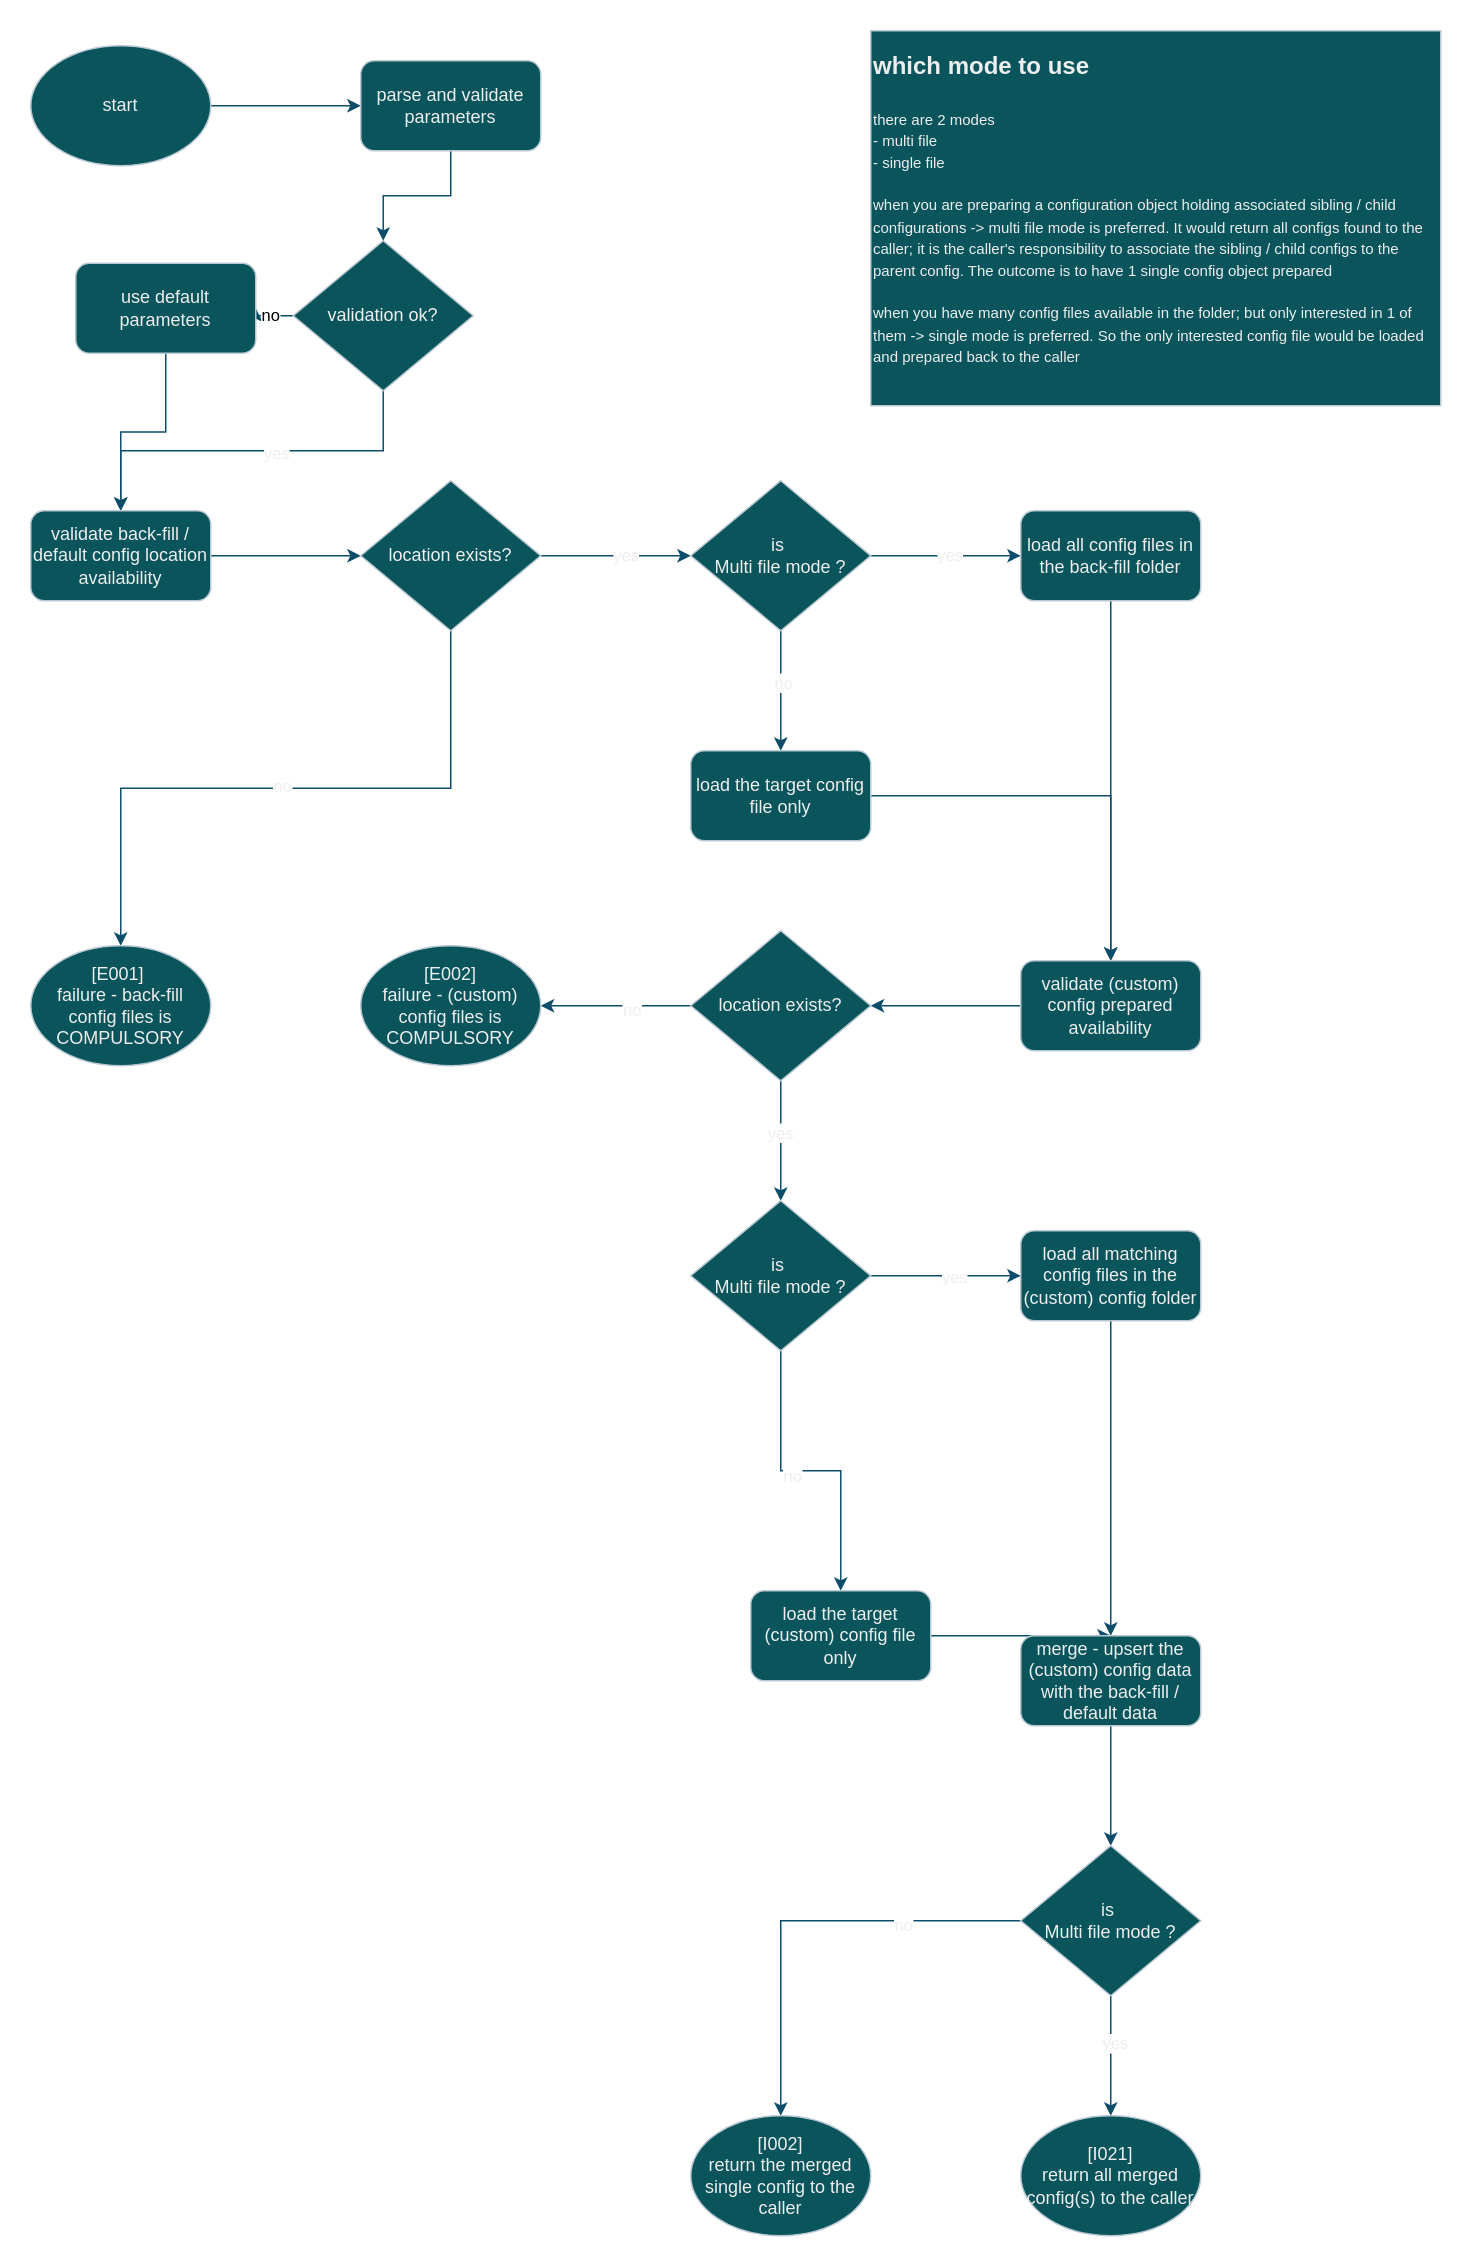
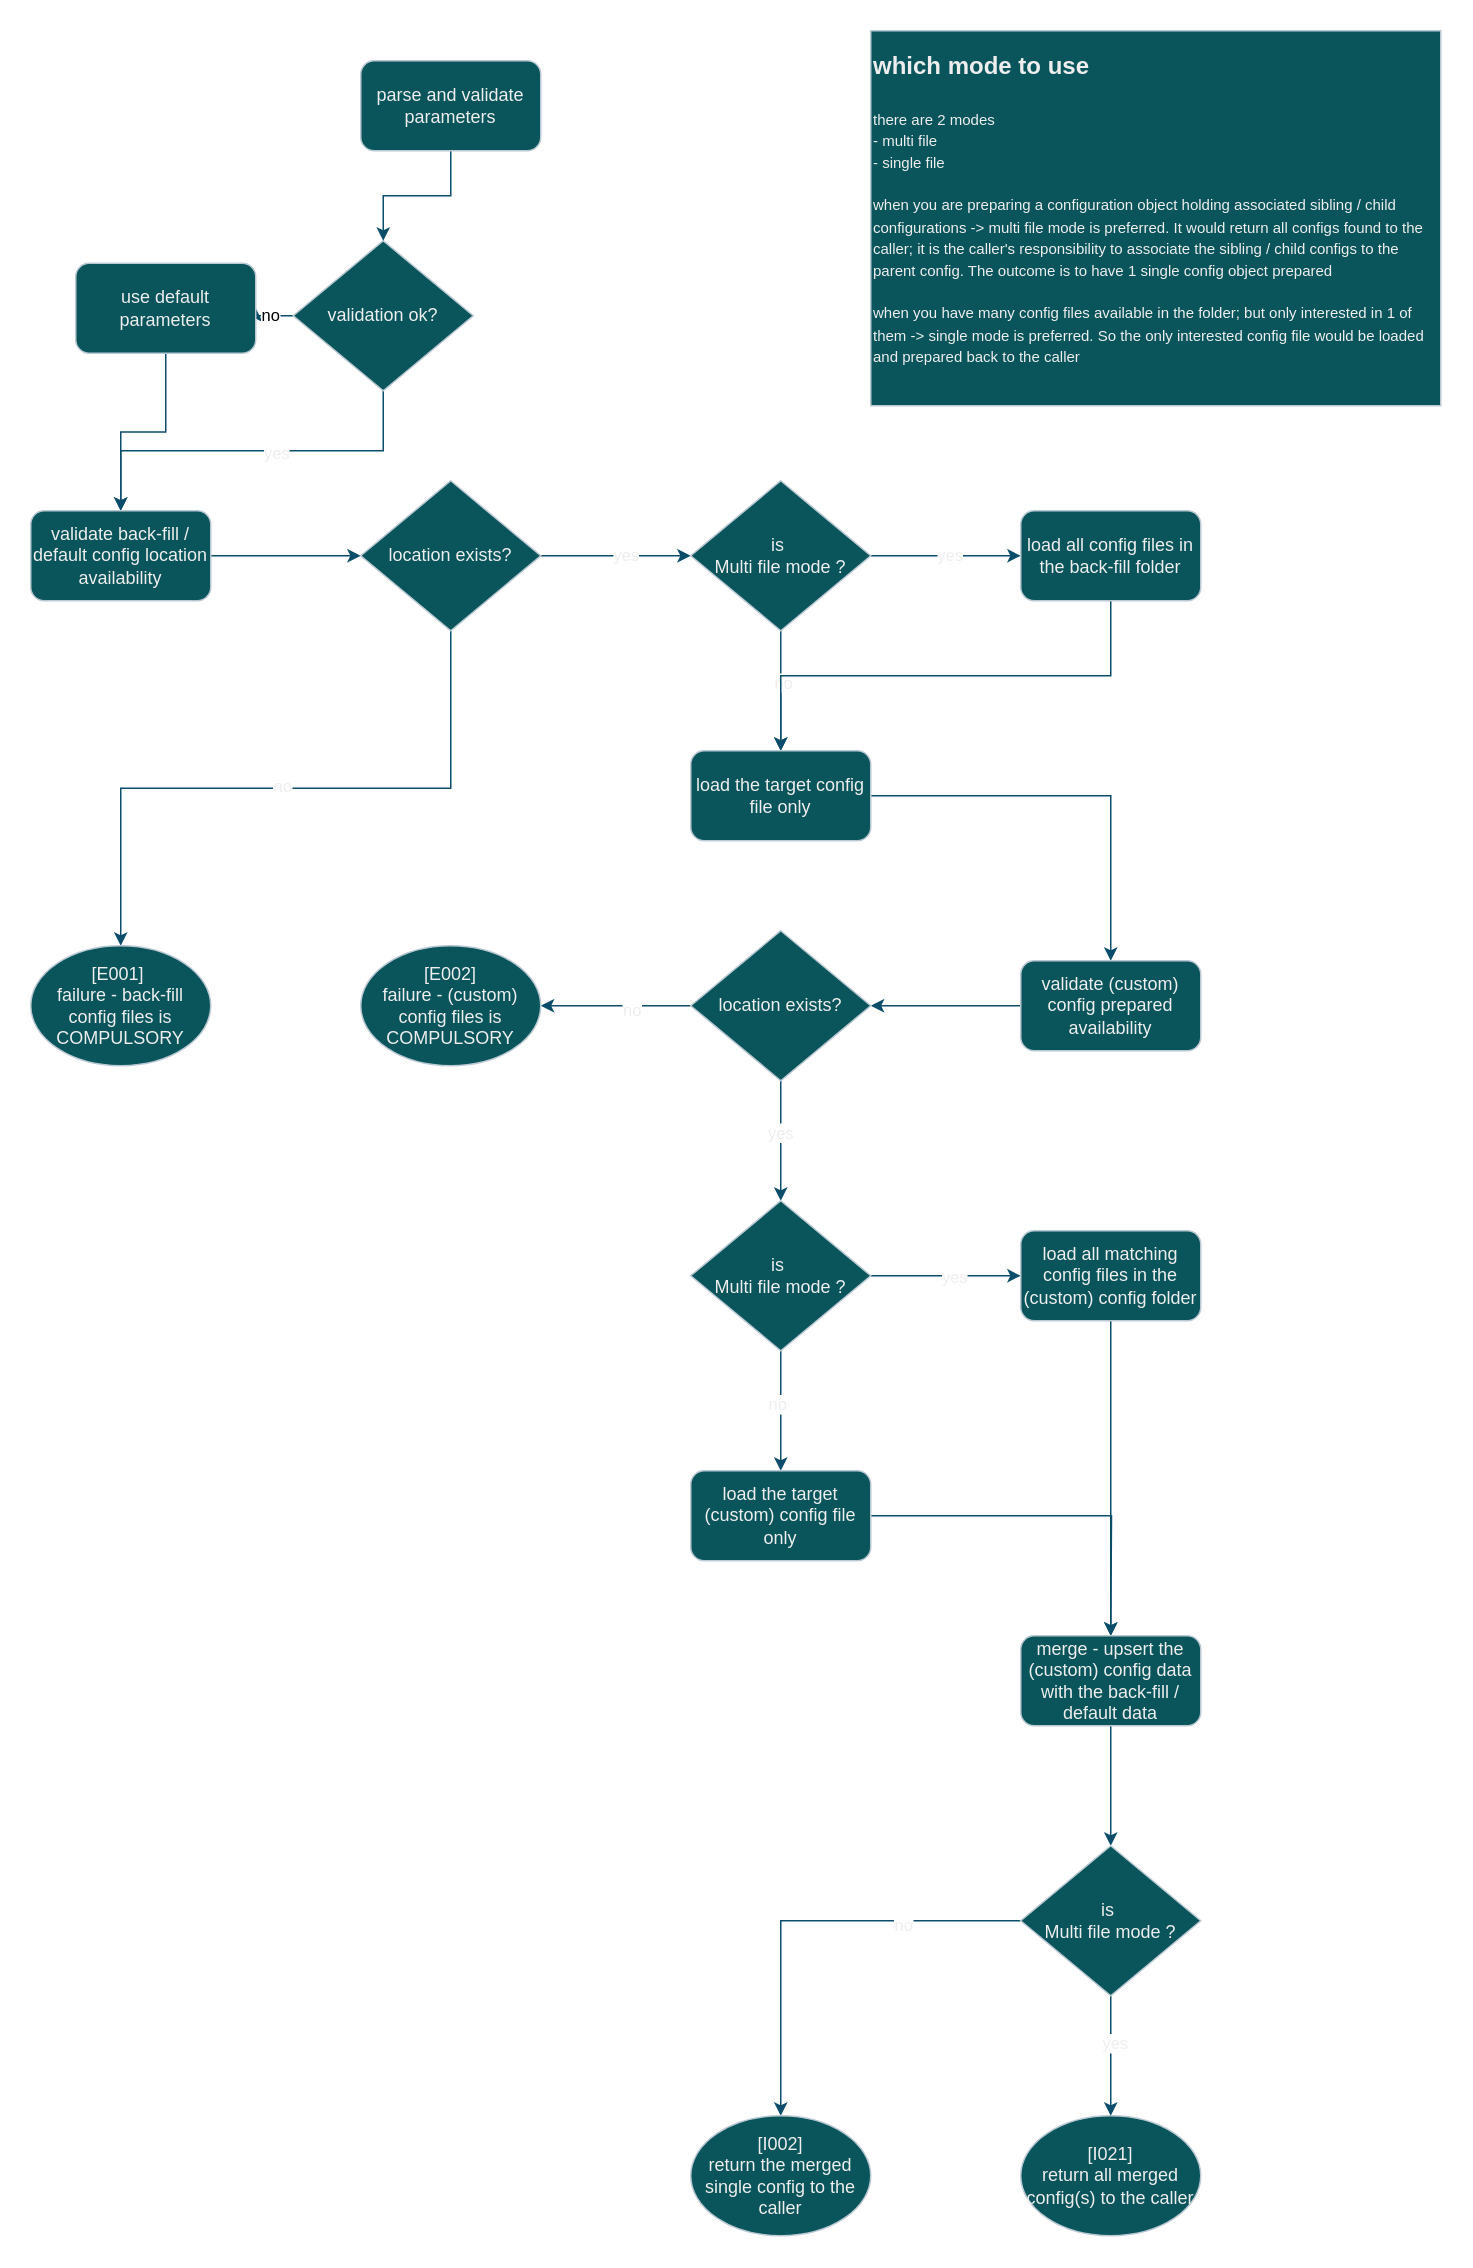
node "start": removed
edge "start" -> "parse and validate parameters": removed
edge "load all config files in the back-fill folder" -> "validate (custom) config prepared availability": now "load all config files in the back-fill folder" -> "load the target config file only"
node "load the target (custom) config file only": moved (841, 1636) -> (781, 1516)
